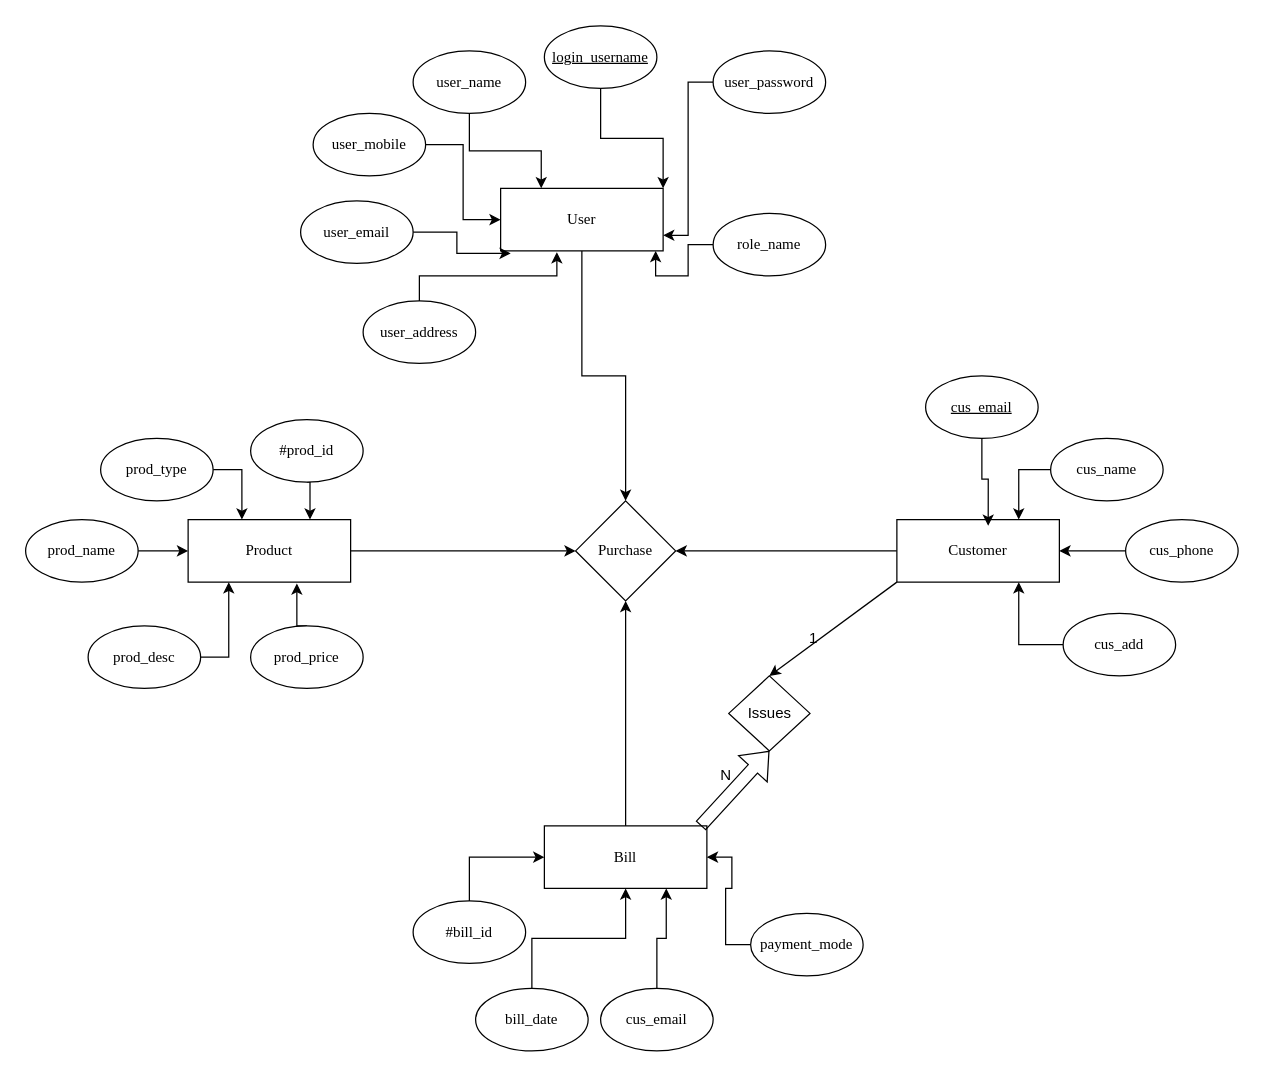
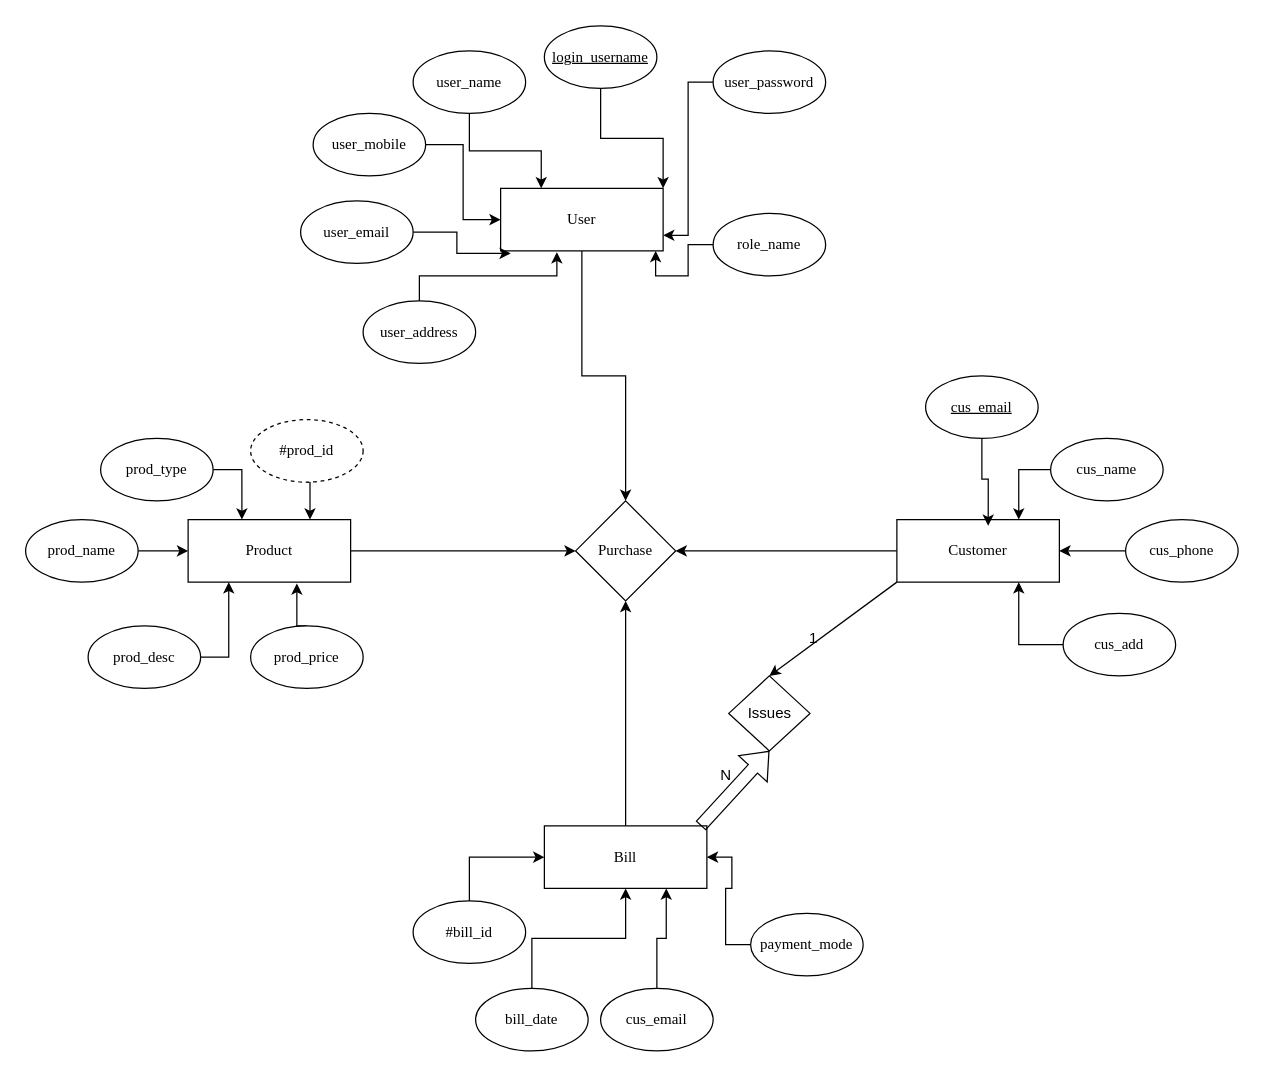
node "#prod_id": style solid -> dashed
